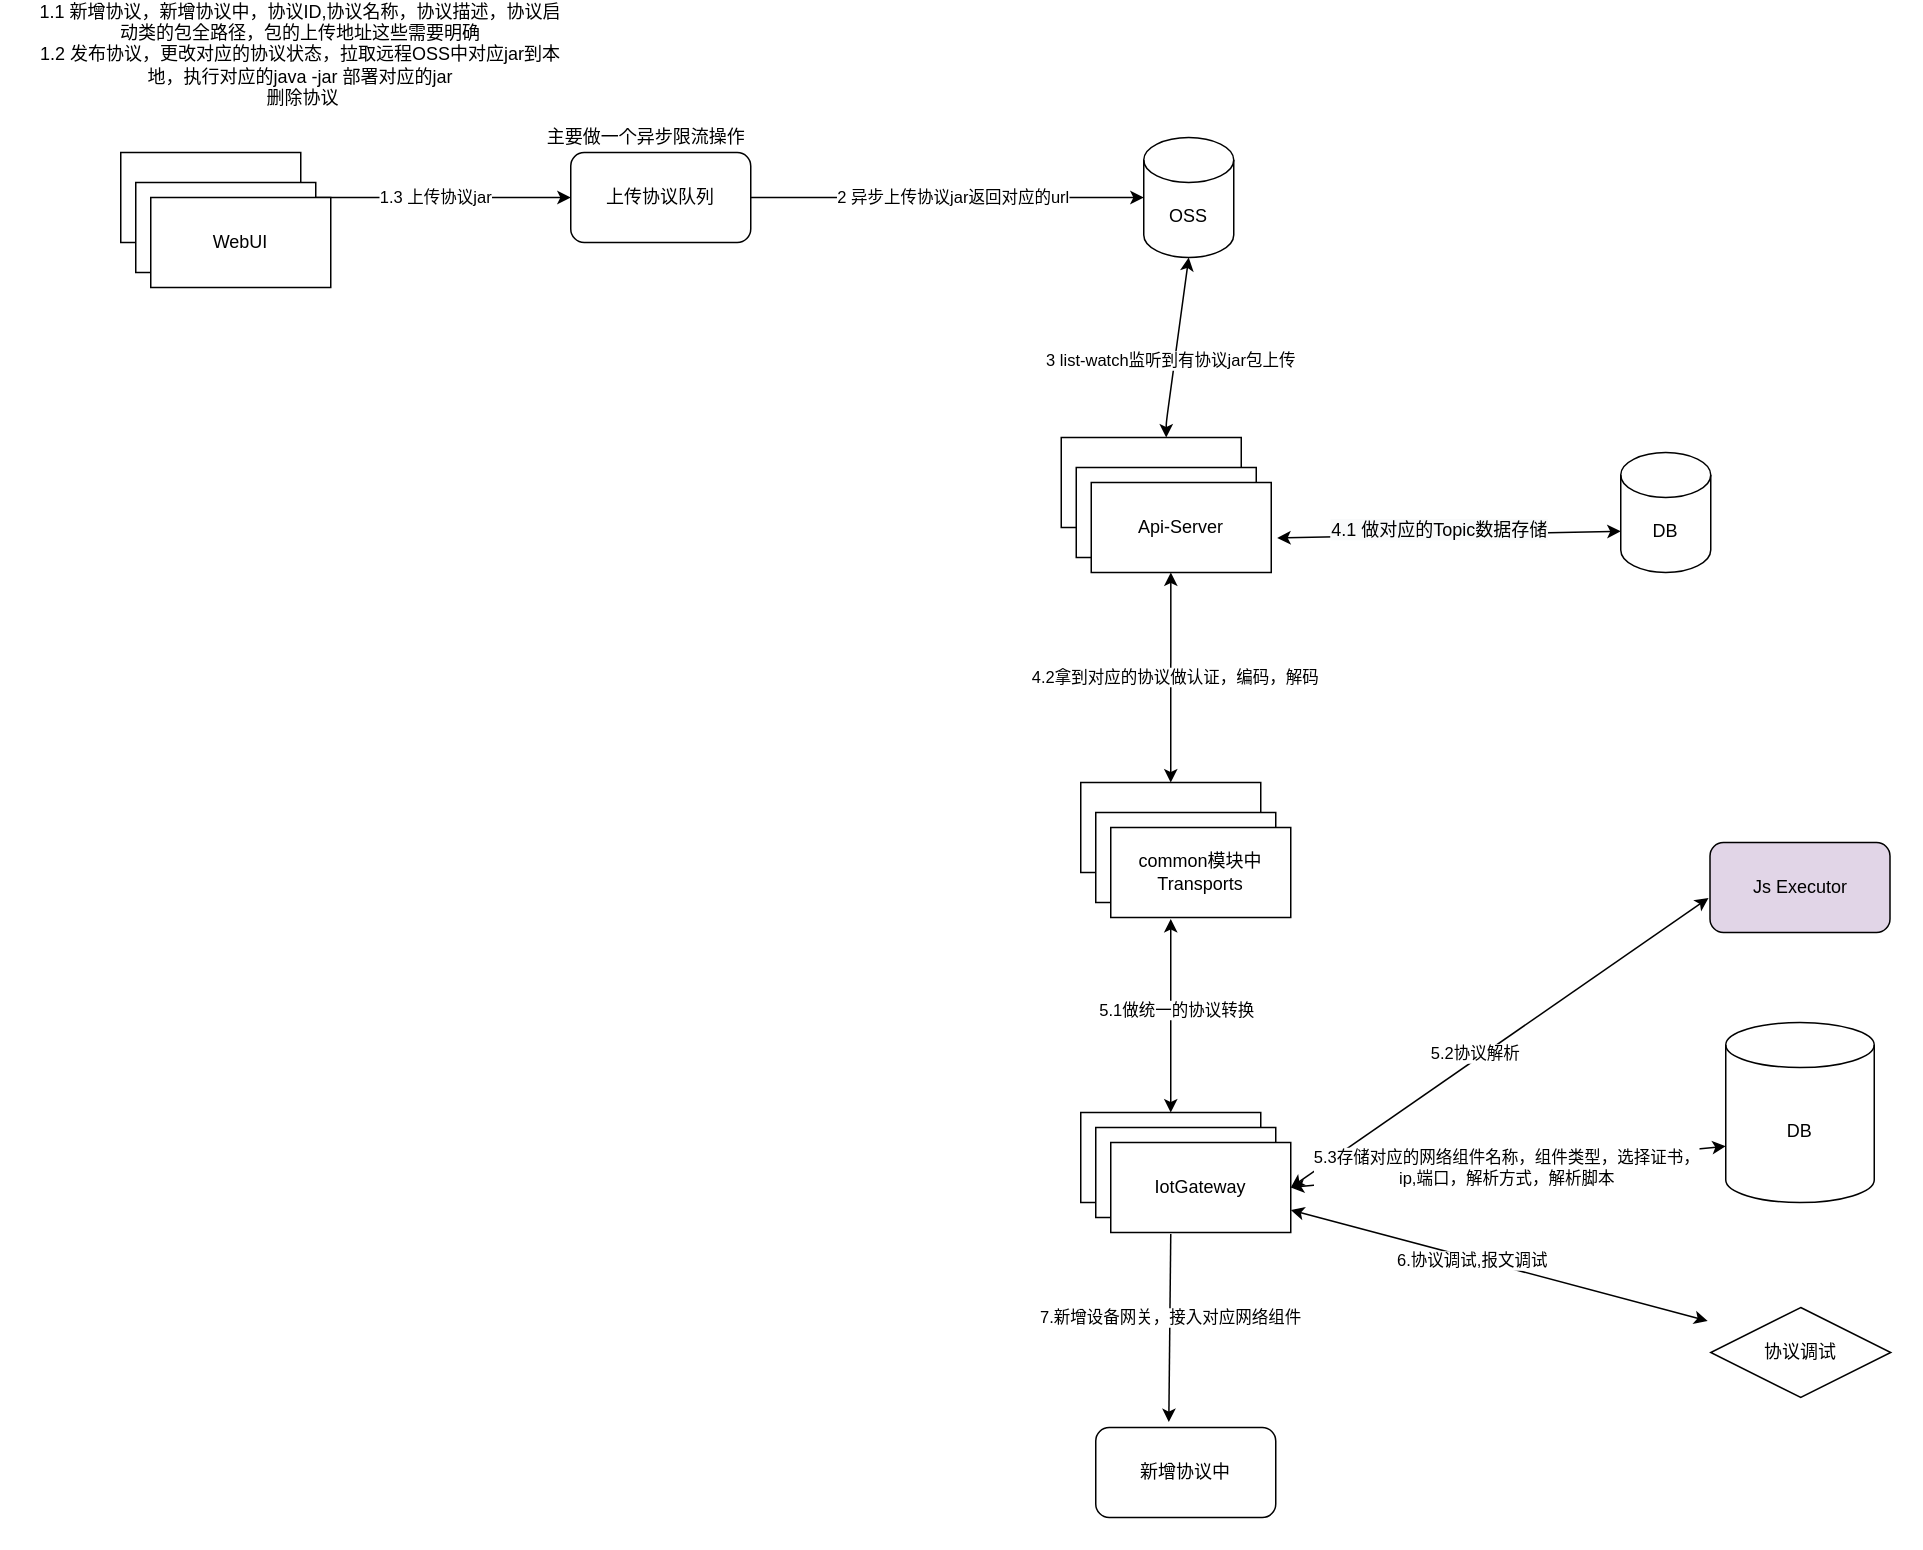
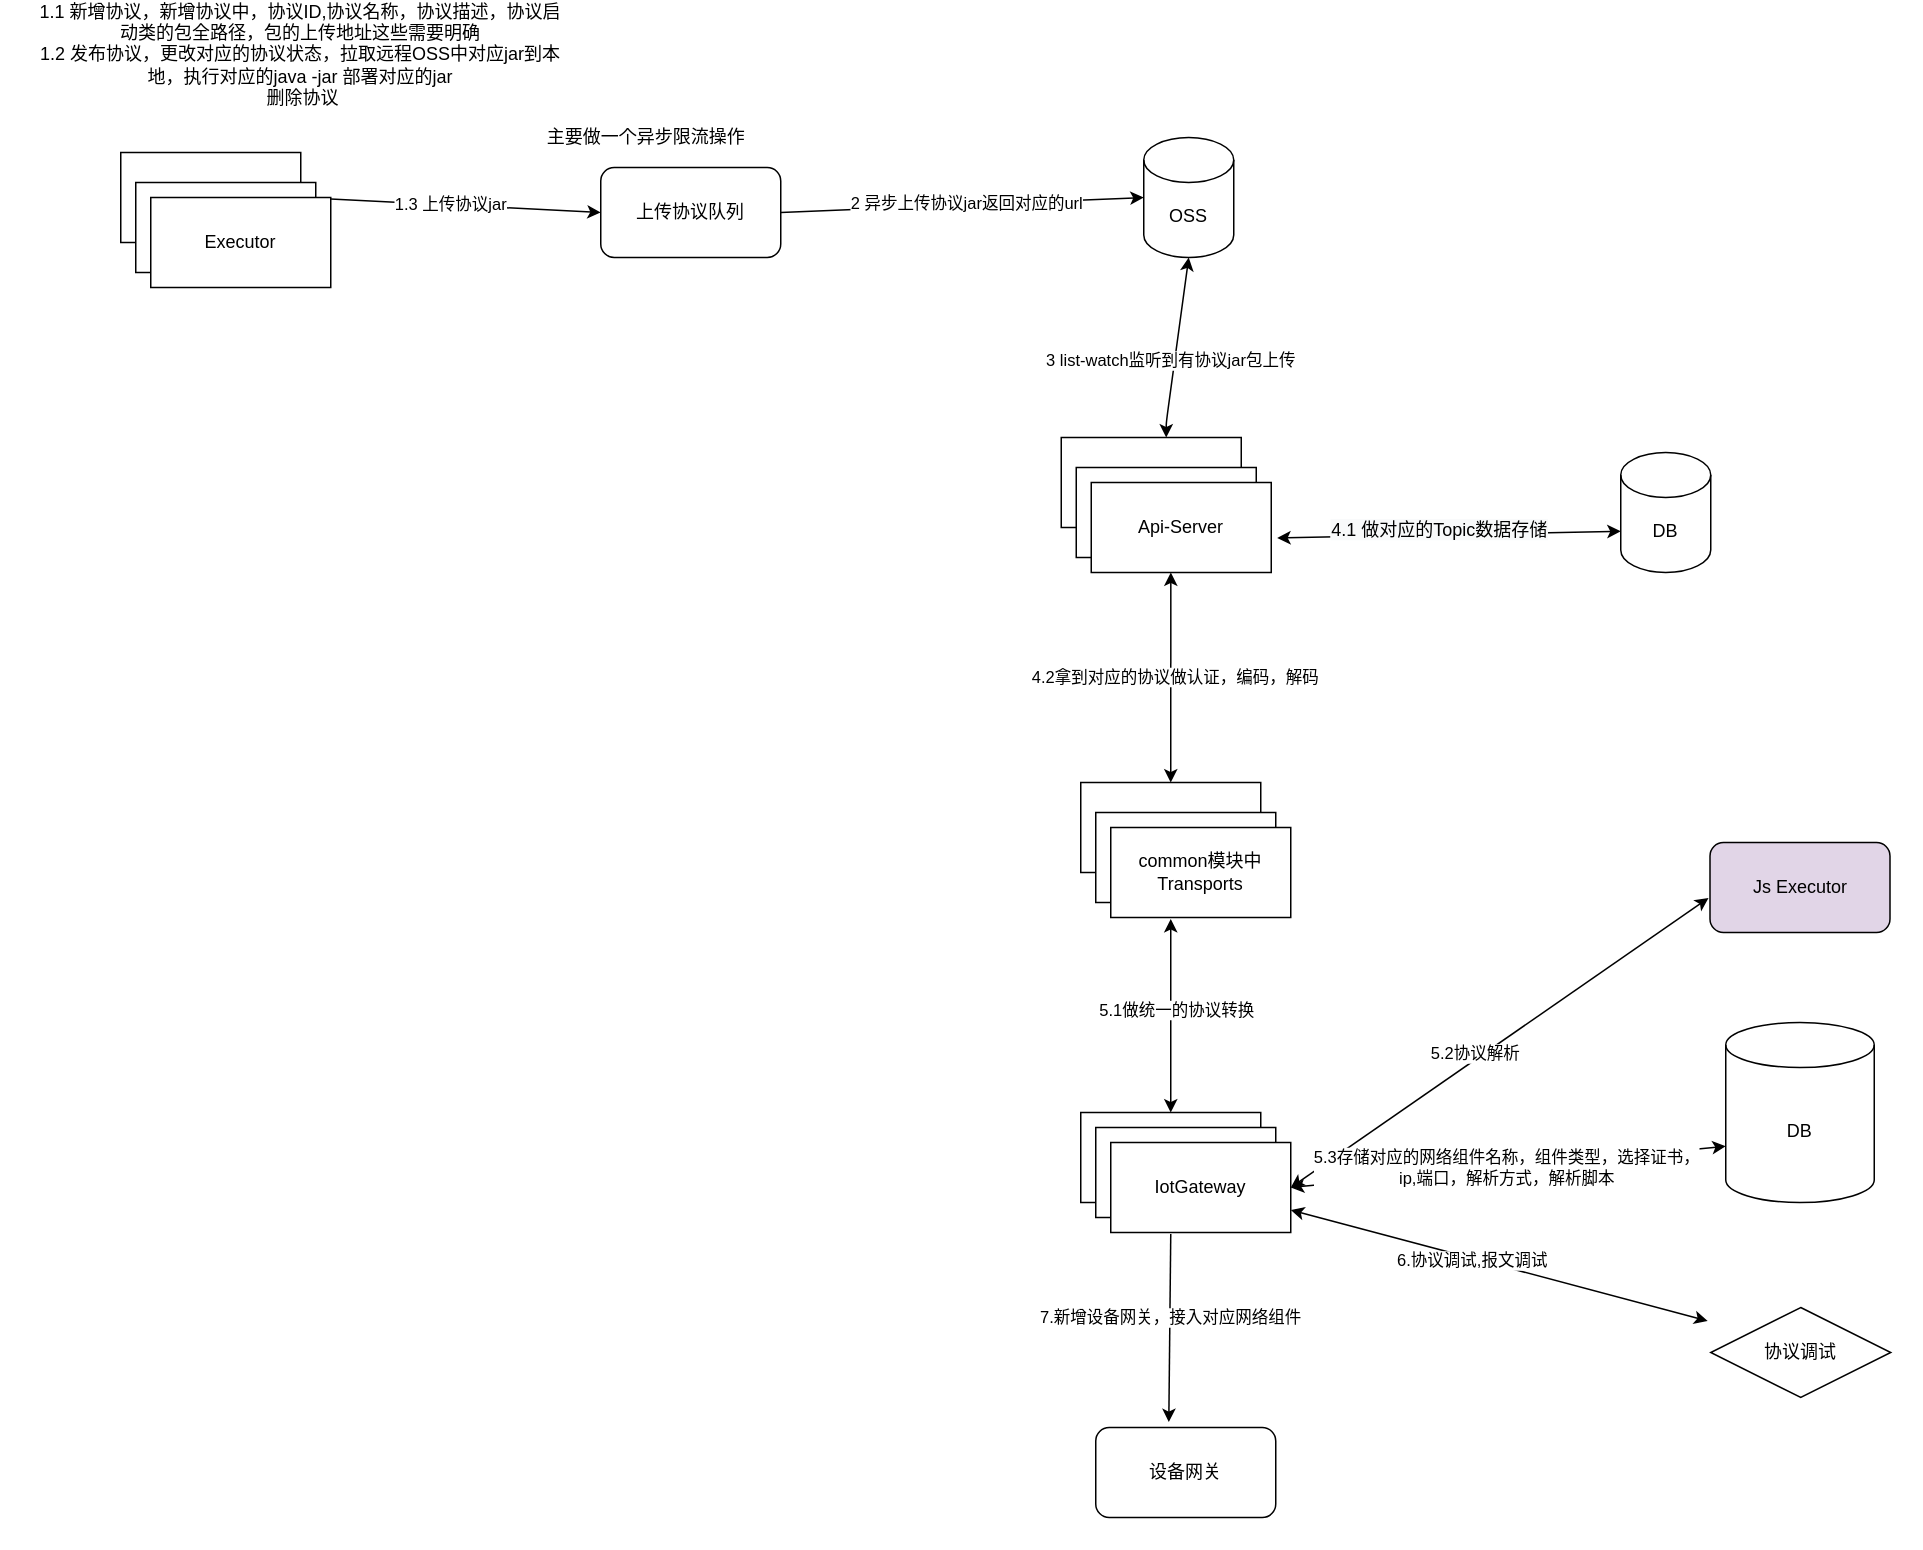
node "上传协议队列": moved (661, 197) -> (691, 212)
node "WebUI": label "WebUI" -> "Executor"
node "新增协议中": label "新增协议中" -> "设备网关"
